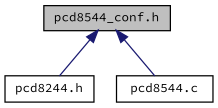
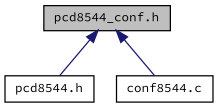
node "pcd8244.h": label "pcd8244.h" -> "pcd8544.h"
node "pcd8544.c": label "pcd8544.c" -> "conf8544.c"
